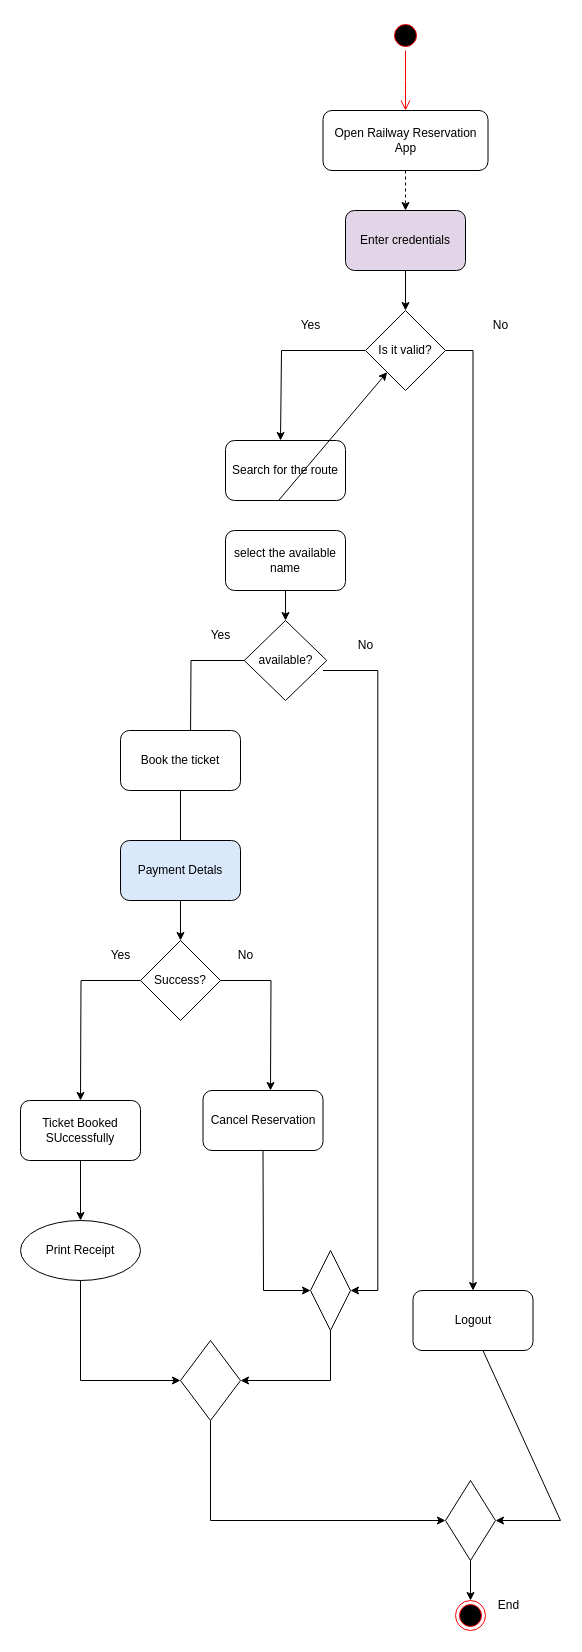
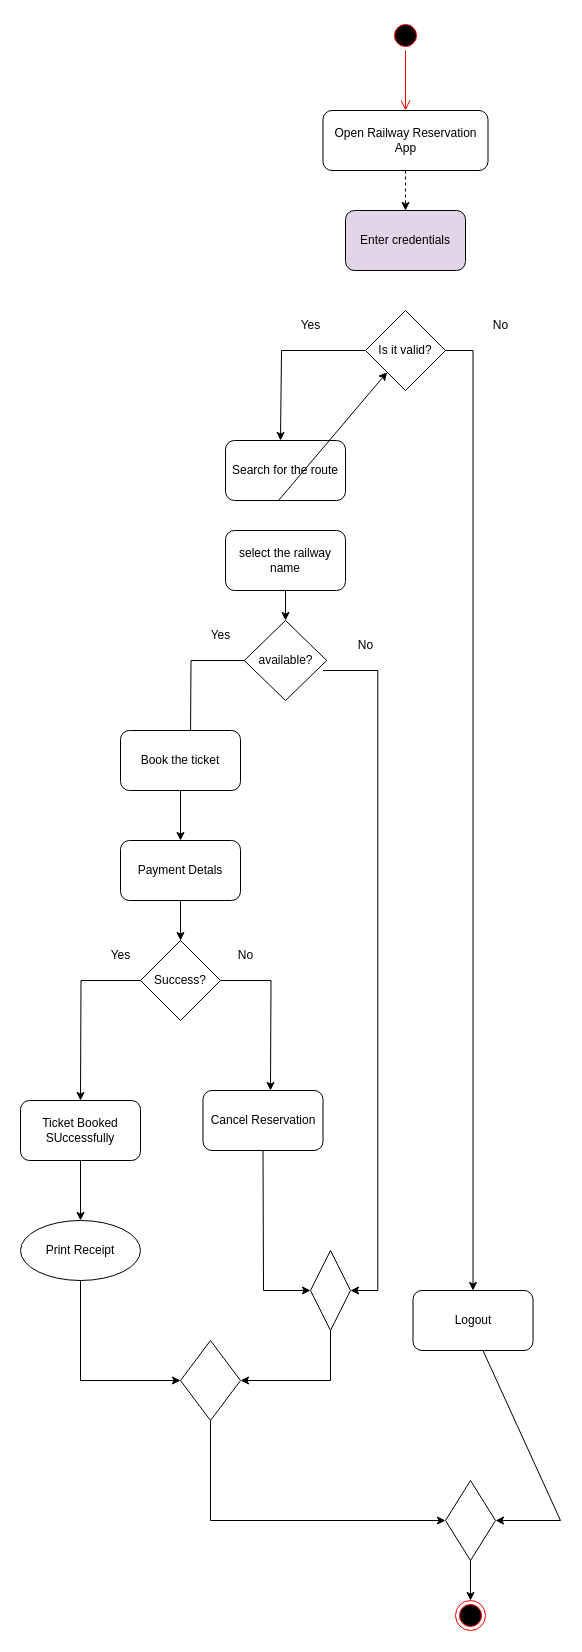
edge "Enter credentials" -> "Is it valid?": removed
node "select the available name": label "select the available name" -> "select the railway name"
edge "Book the ticket" -- "Payment Detals": arrowhead none -> classic
node "Payment Detals": fillcolor #dae8fc -> #ffffff
node "End": removed
